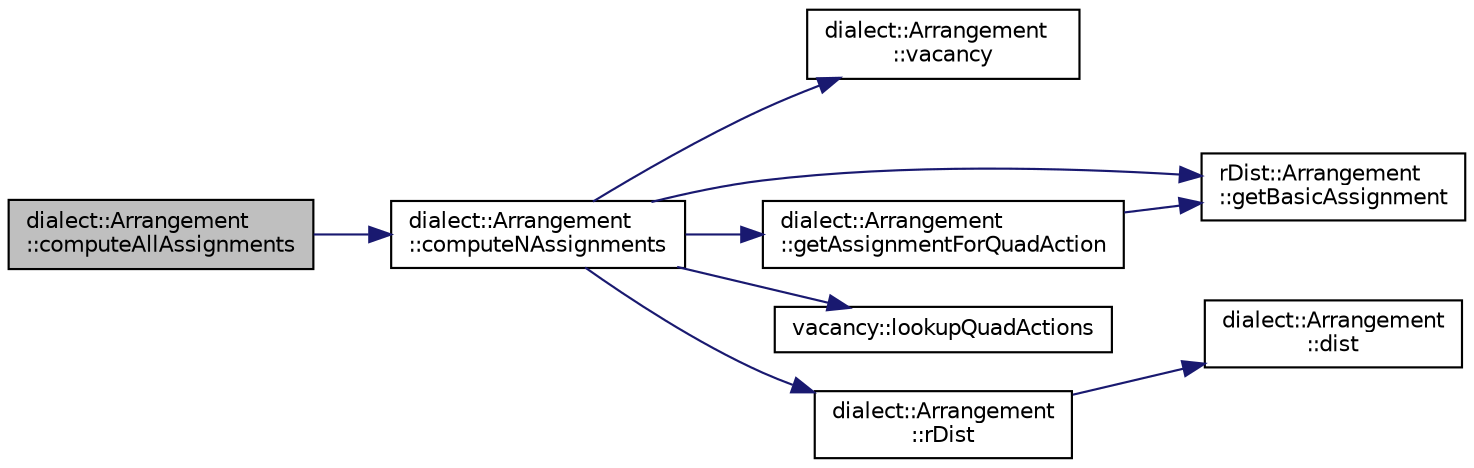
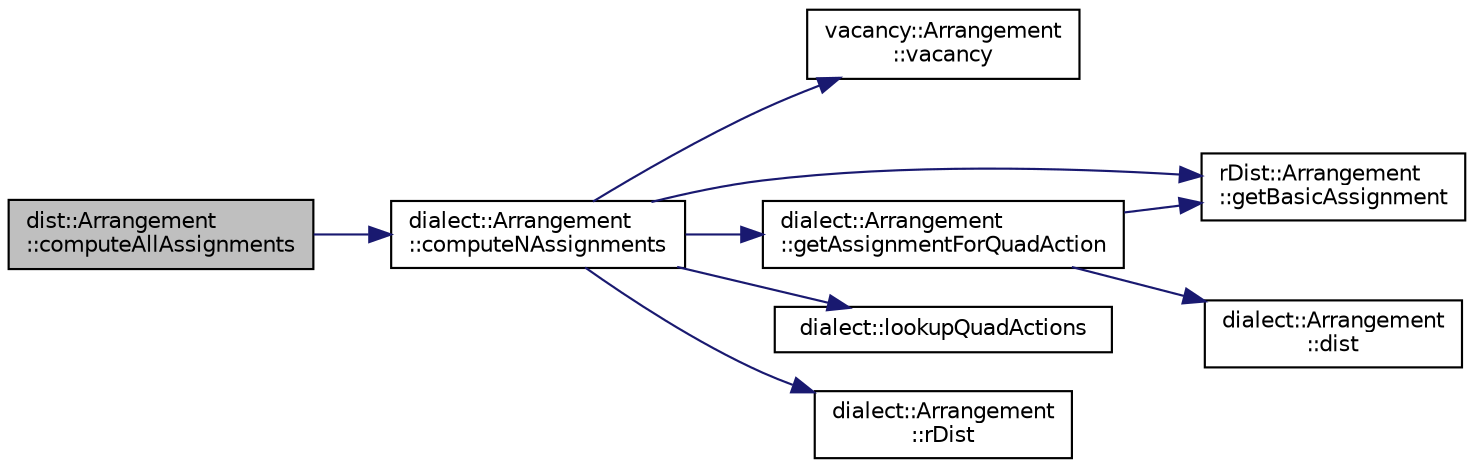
node "dialect::Arrangement ::vacancy": label "dialect::Arrangement ::vacancy" -> "vacancy::Arrangement ::vacancy"
node "dialect::Arrangement ::computeAllAssignments": label "dialect::Arrangement ::computeAllAssignments" -> "dist::Arrangement ::computeAllAssignments"
node "vacancy::lookupQuadActions": label "vacancy::lookupQuadActions" -> "dialect::lookupQuadActions"
edge "dialect::Arrangement ::rDist" -> "dialect::Arrangement ::dist": now "dialect::Arrangement ::getAssignmentForQuadAction" -> "dialect::Arrangement ::dist"
